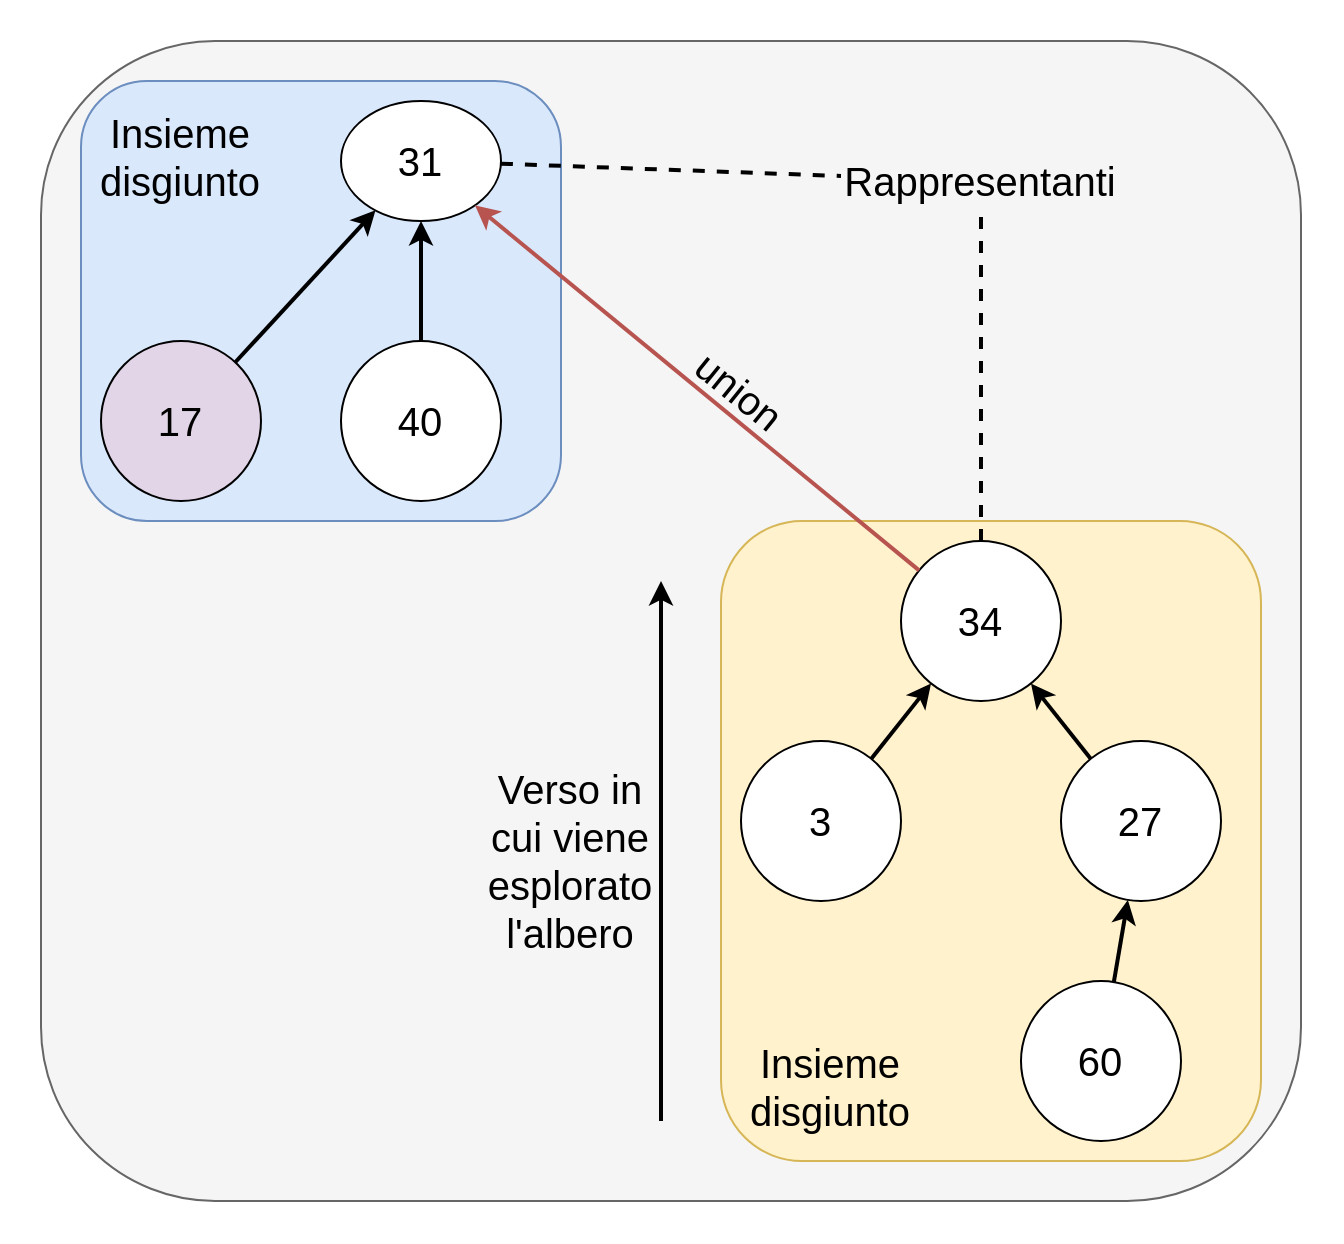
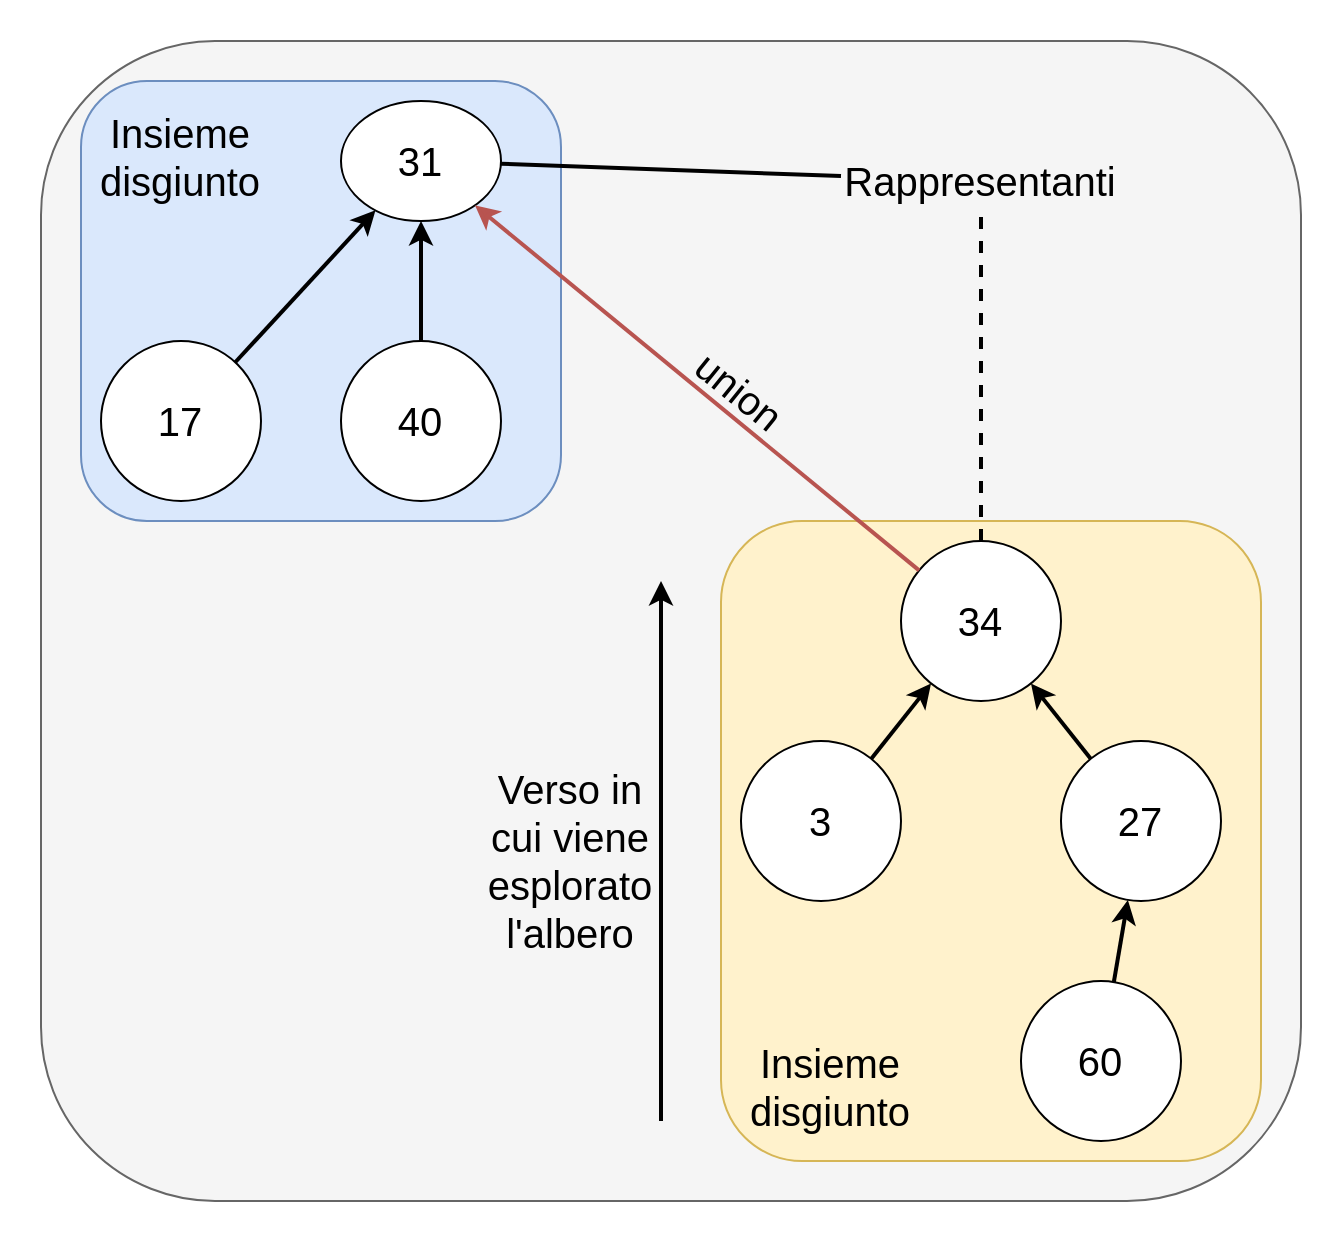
edge "31" -- "Rappresentanti": style dashed -> solid
node "17": fillcolor #e1d5e7 -> #ffffff
